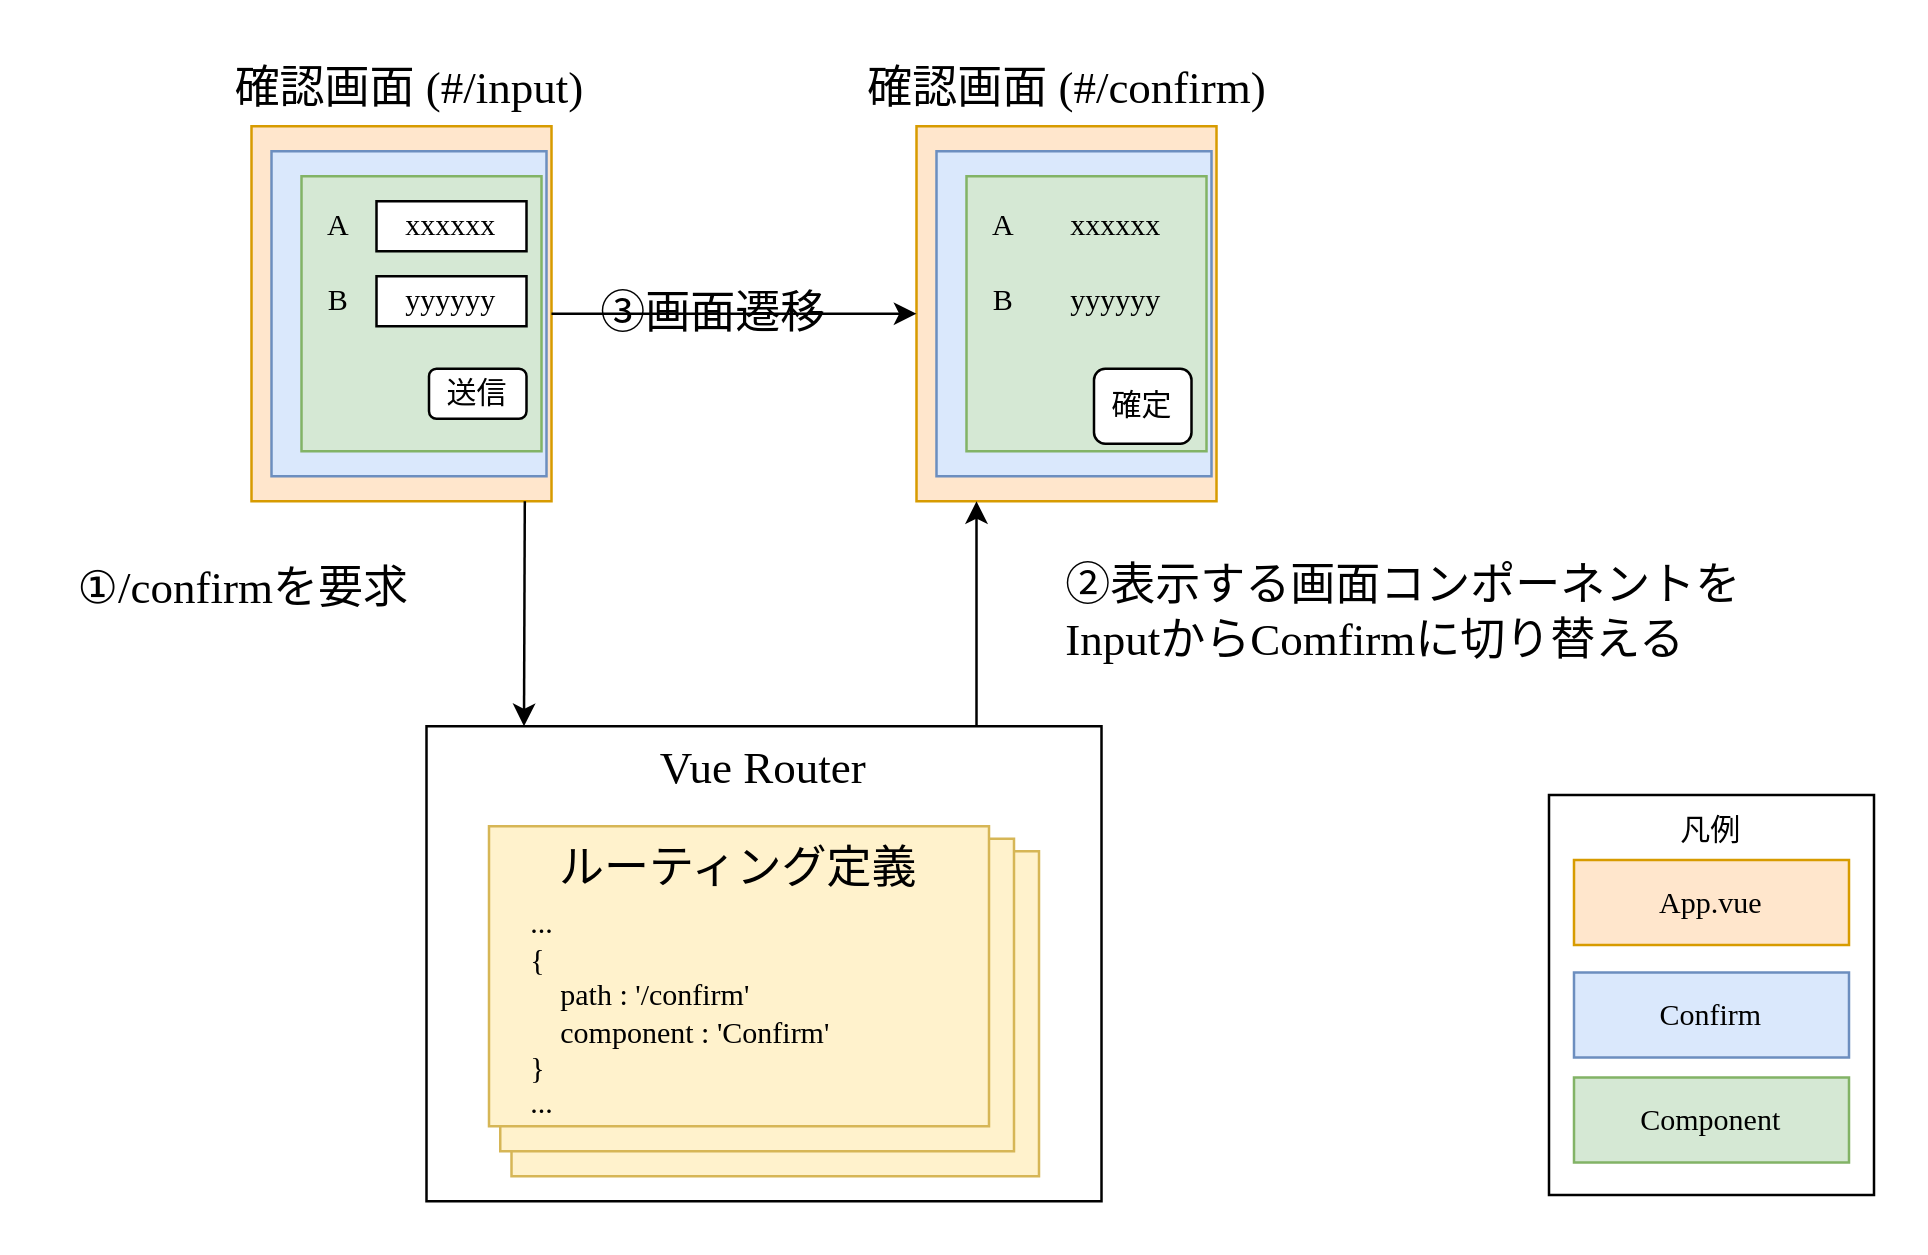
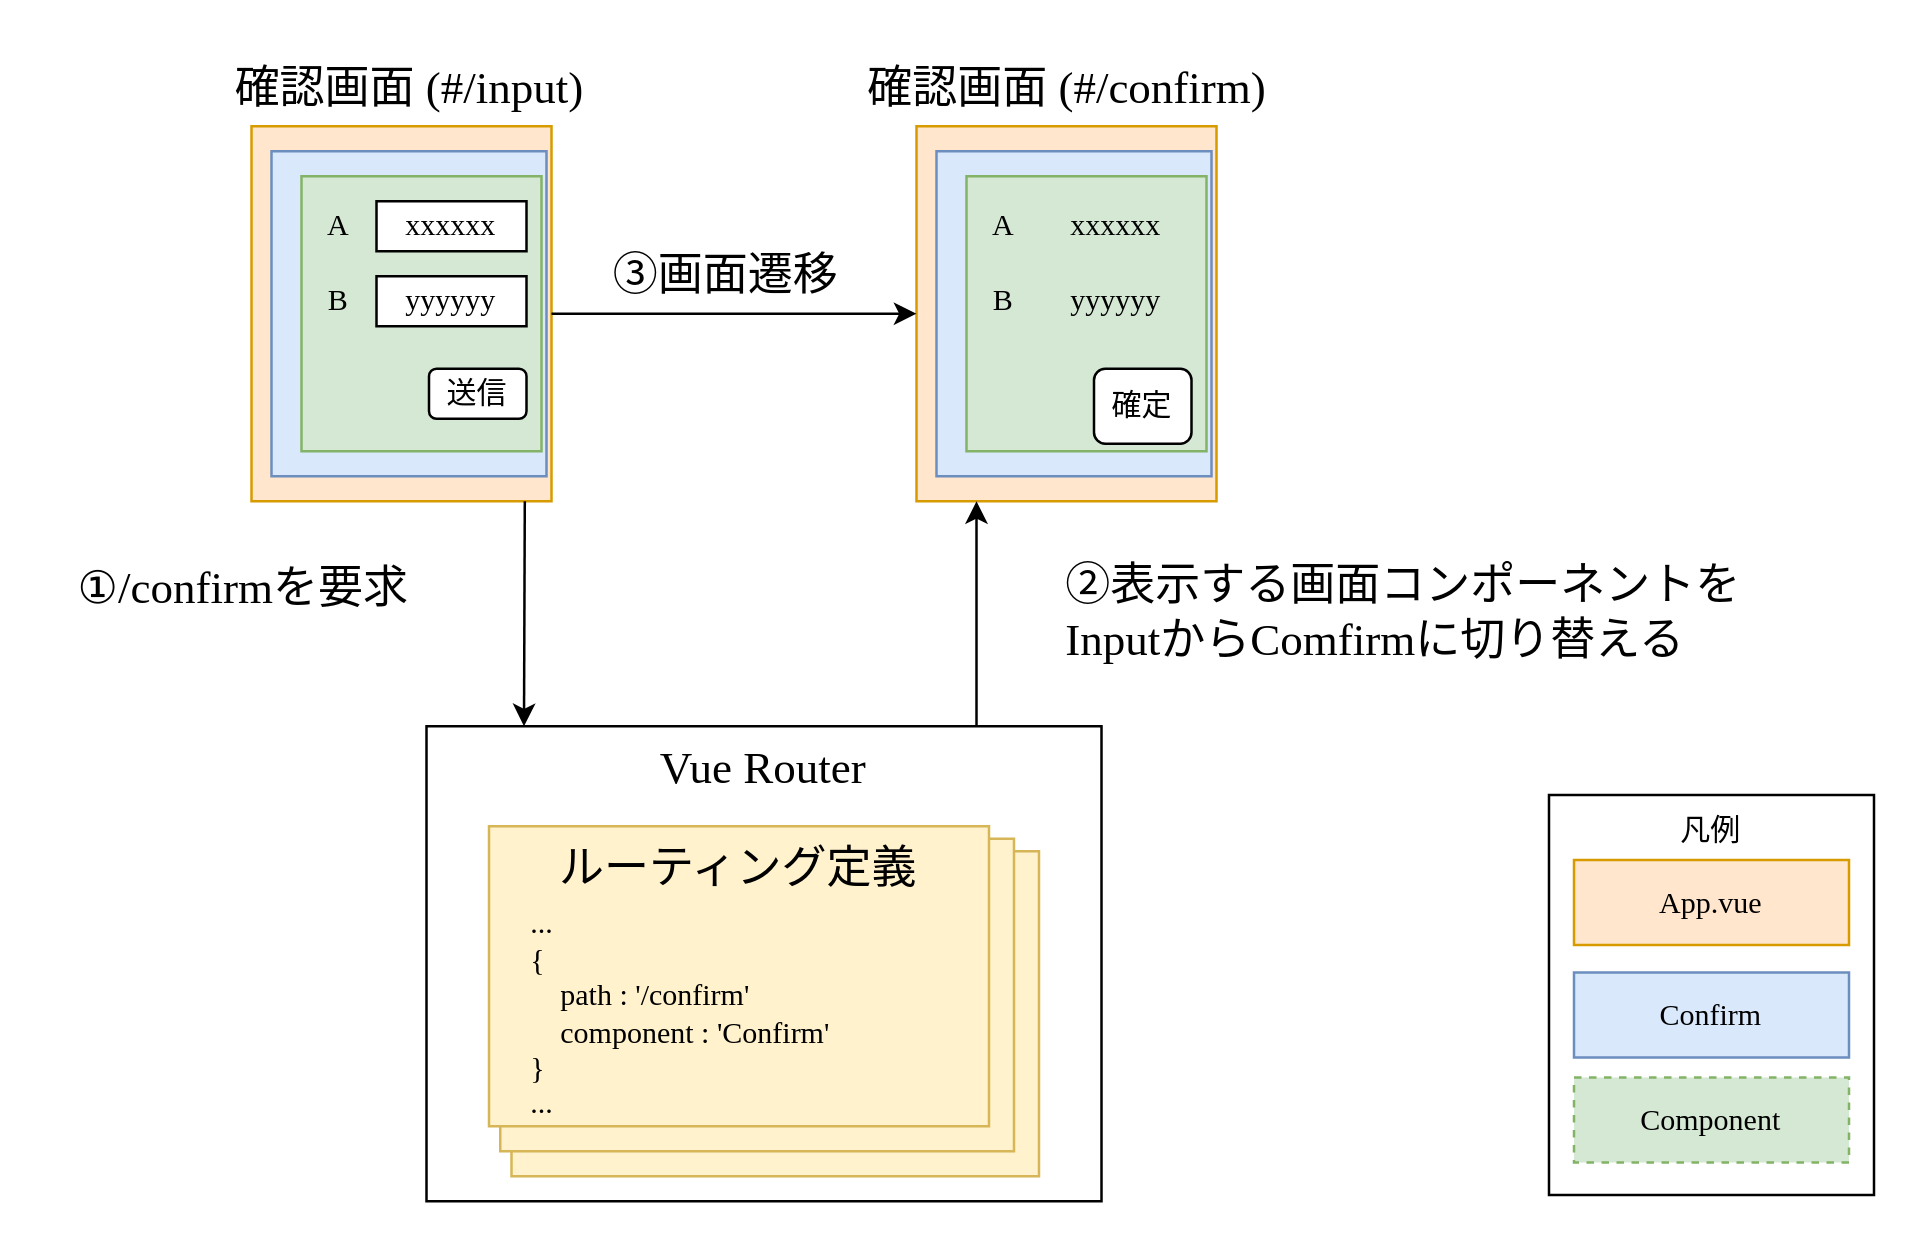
node "③画面遷移": moved (713, 314) -> (725, 276)
node "Component": style solid -> dashed
